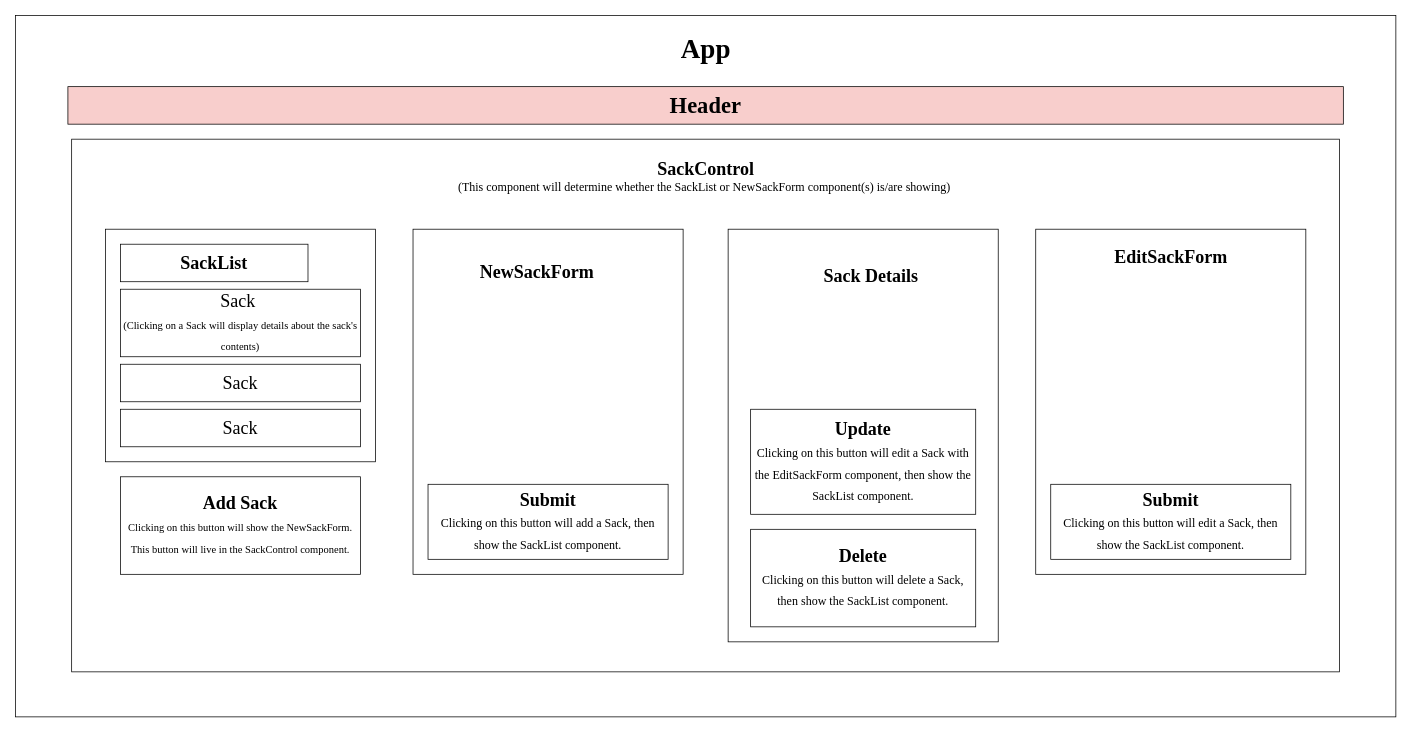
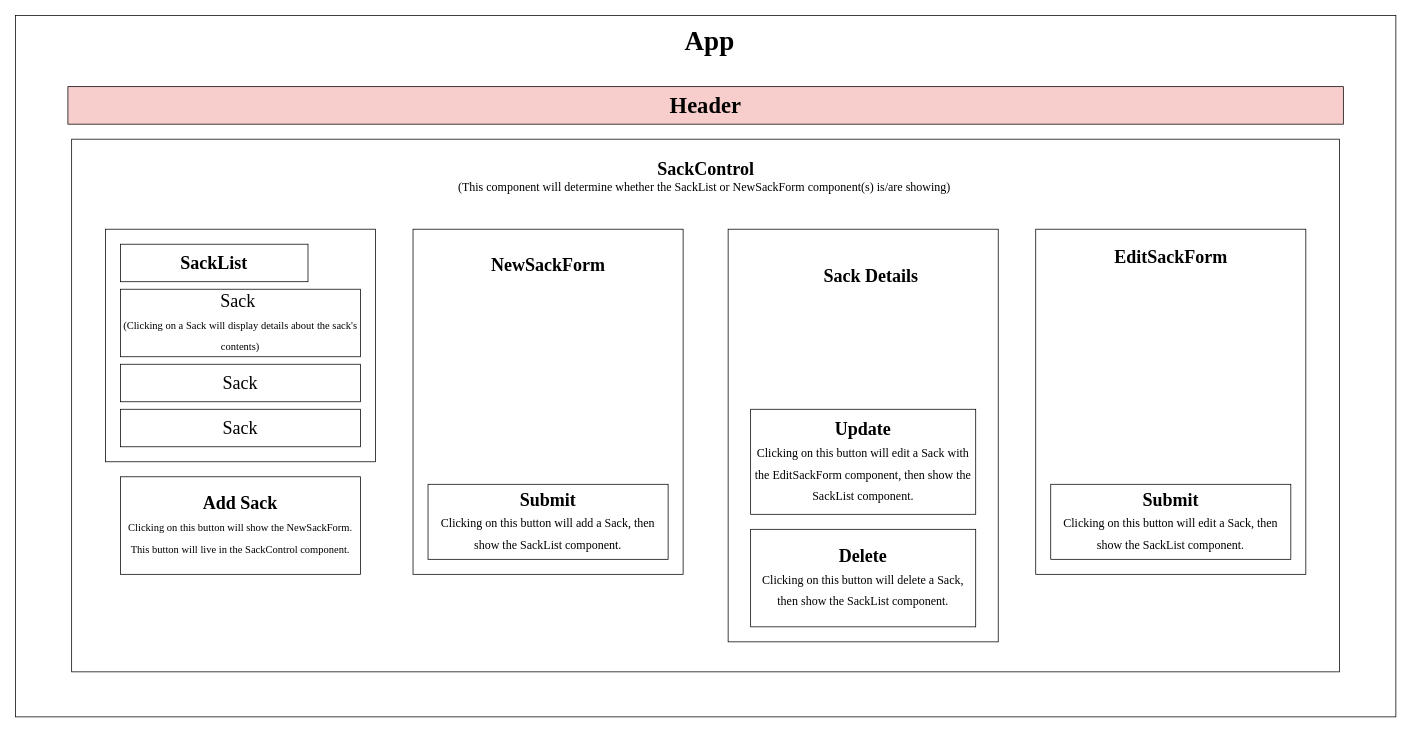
node "App": moved (705, 49) -> (709, 42)
node "NewSackForm": moved (537, 270) -> (548, 263)
